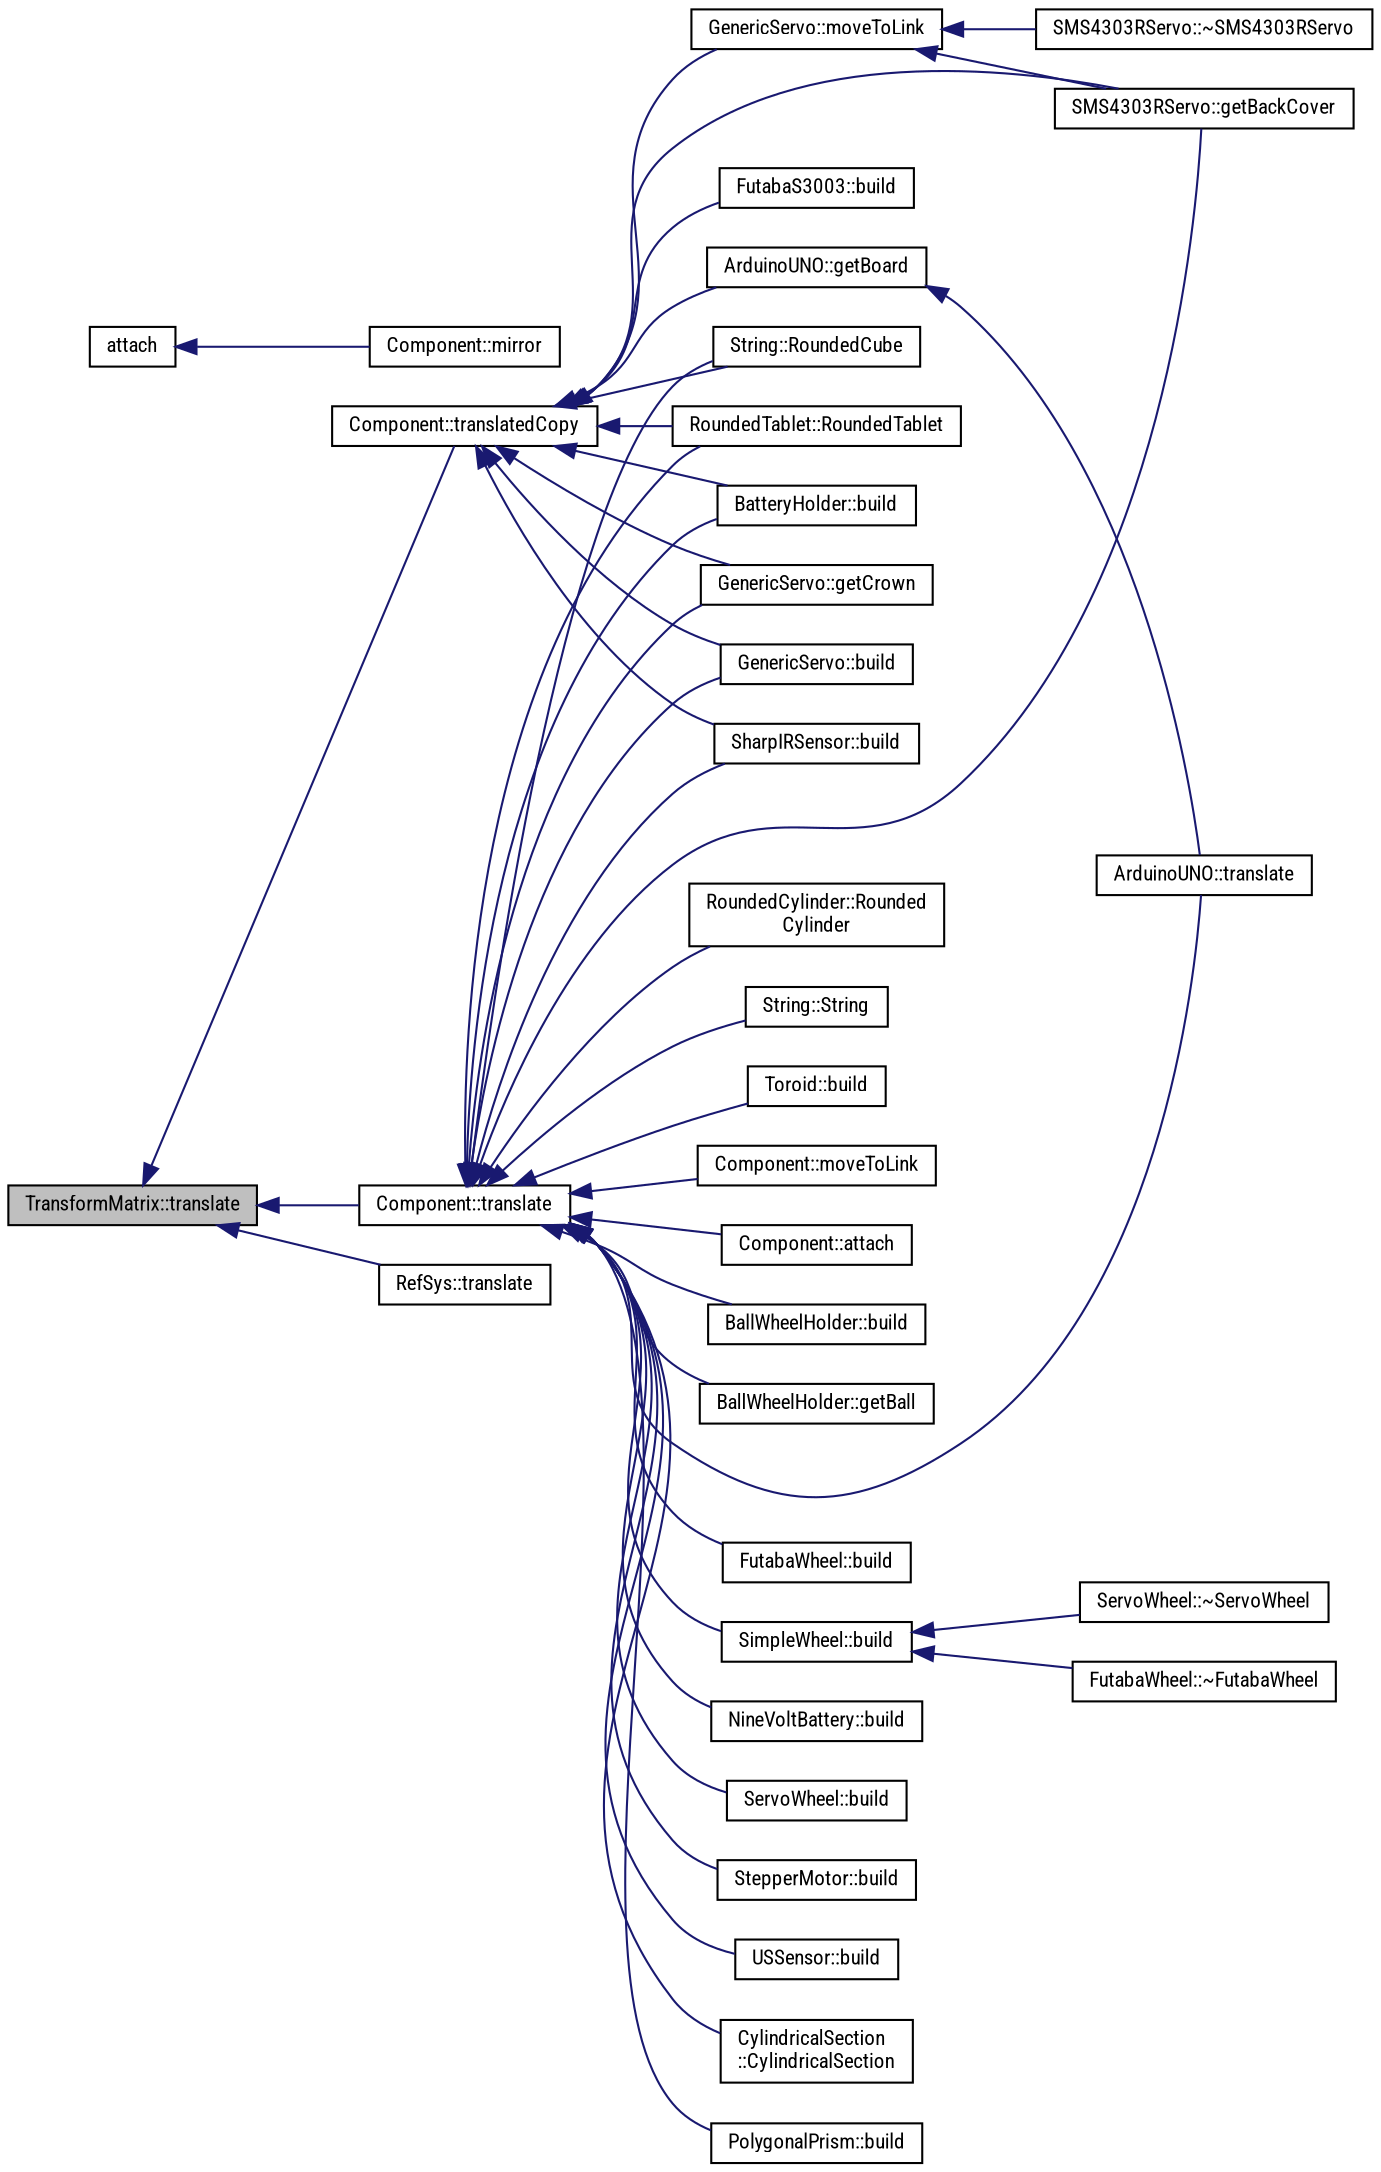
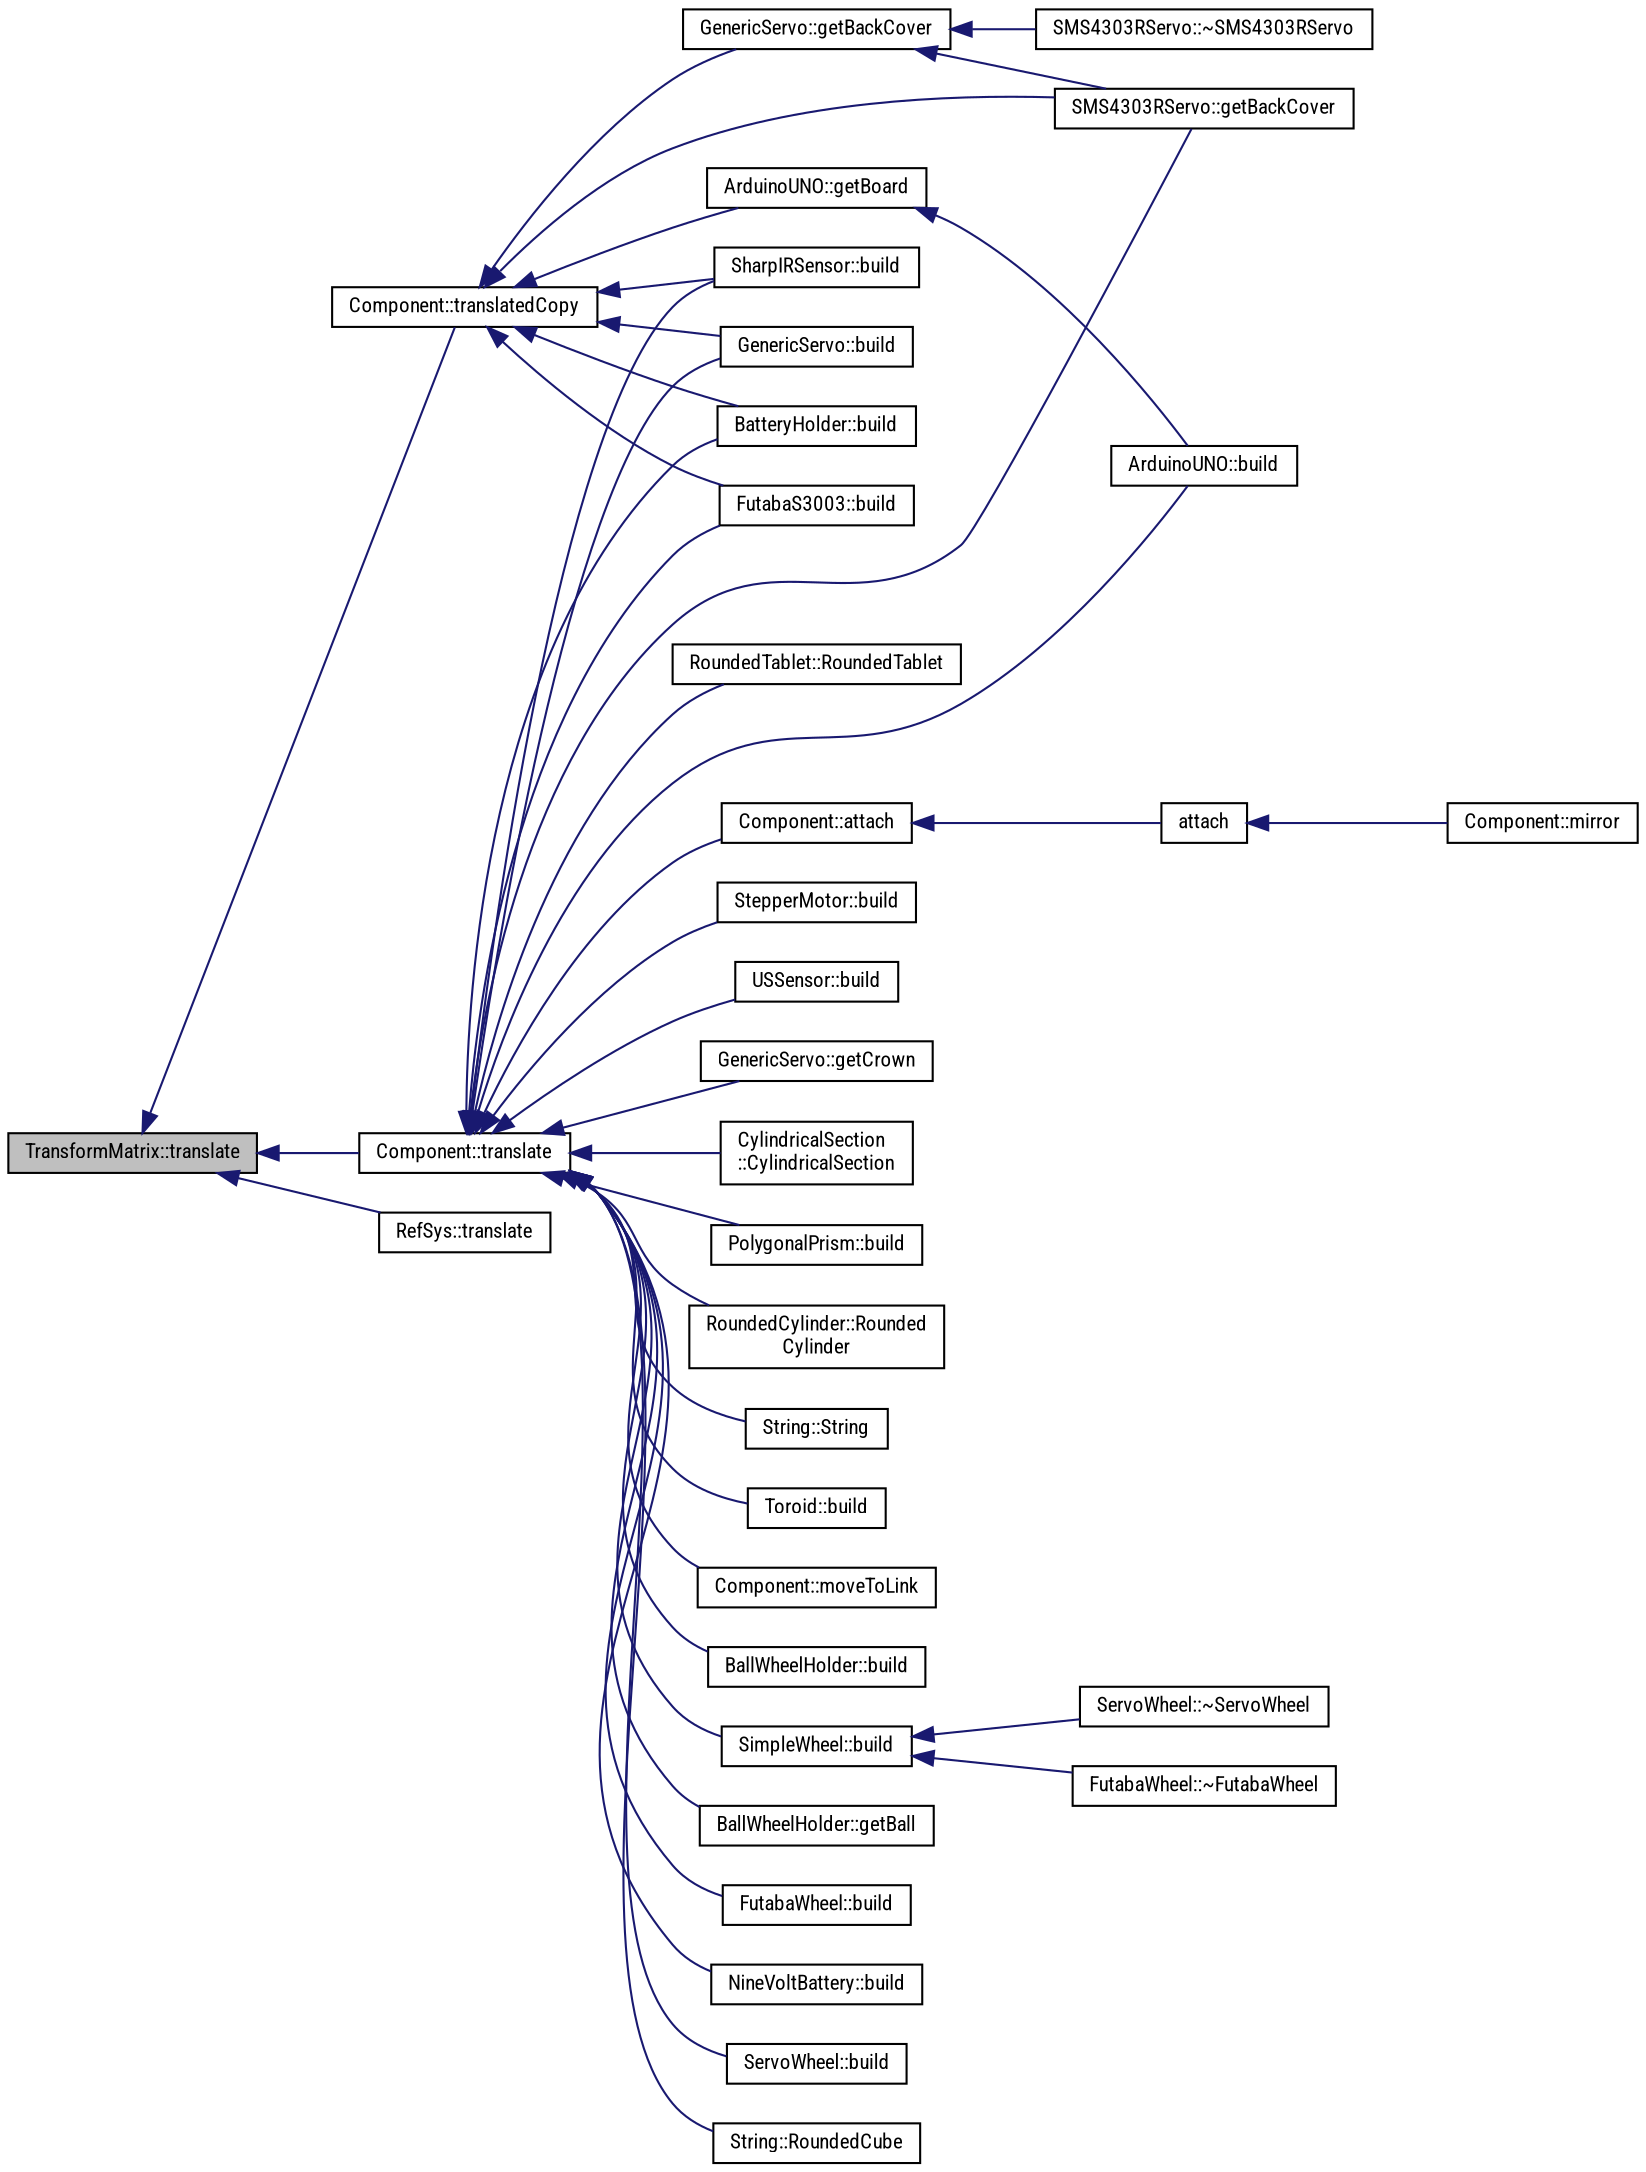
node "GenericServo::moveToLink": label "GenericServo::moveToLink" -> "GenericServo::getBackCover"
edge "String::RoundedCube" -> "Component::translatedCopy": removed
edge "RoundedTablet::RoundedTablet" -> "Component::translatedCopy": removed
edge "GenericServo::getCrown" -> "Component::translatedCopy": removed
edge "FutabaS3003::build" -> "Component::translate": added
edge "attach" -> "Component::attach": added
node "ArduinoUNO::translate": label "ArduinoUNO::translate" -> "ArduinoUNO::build"
